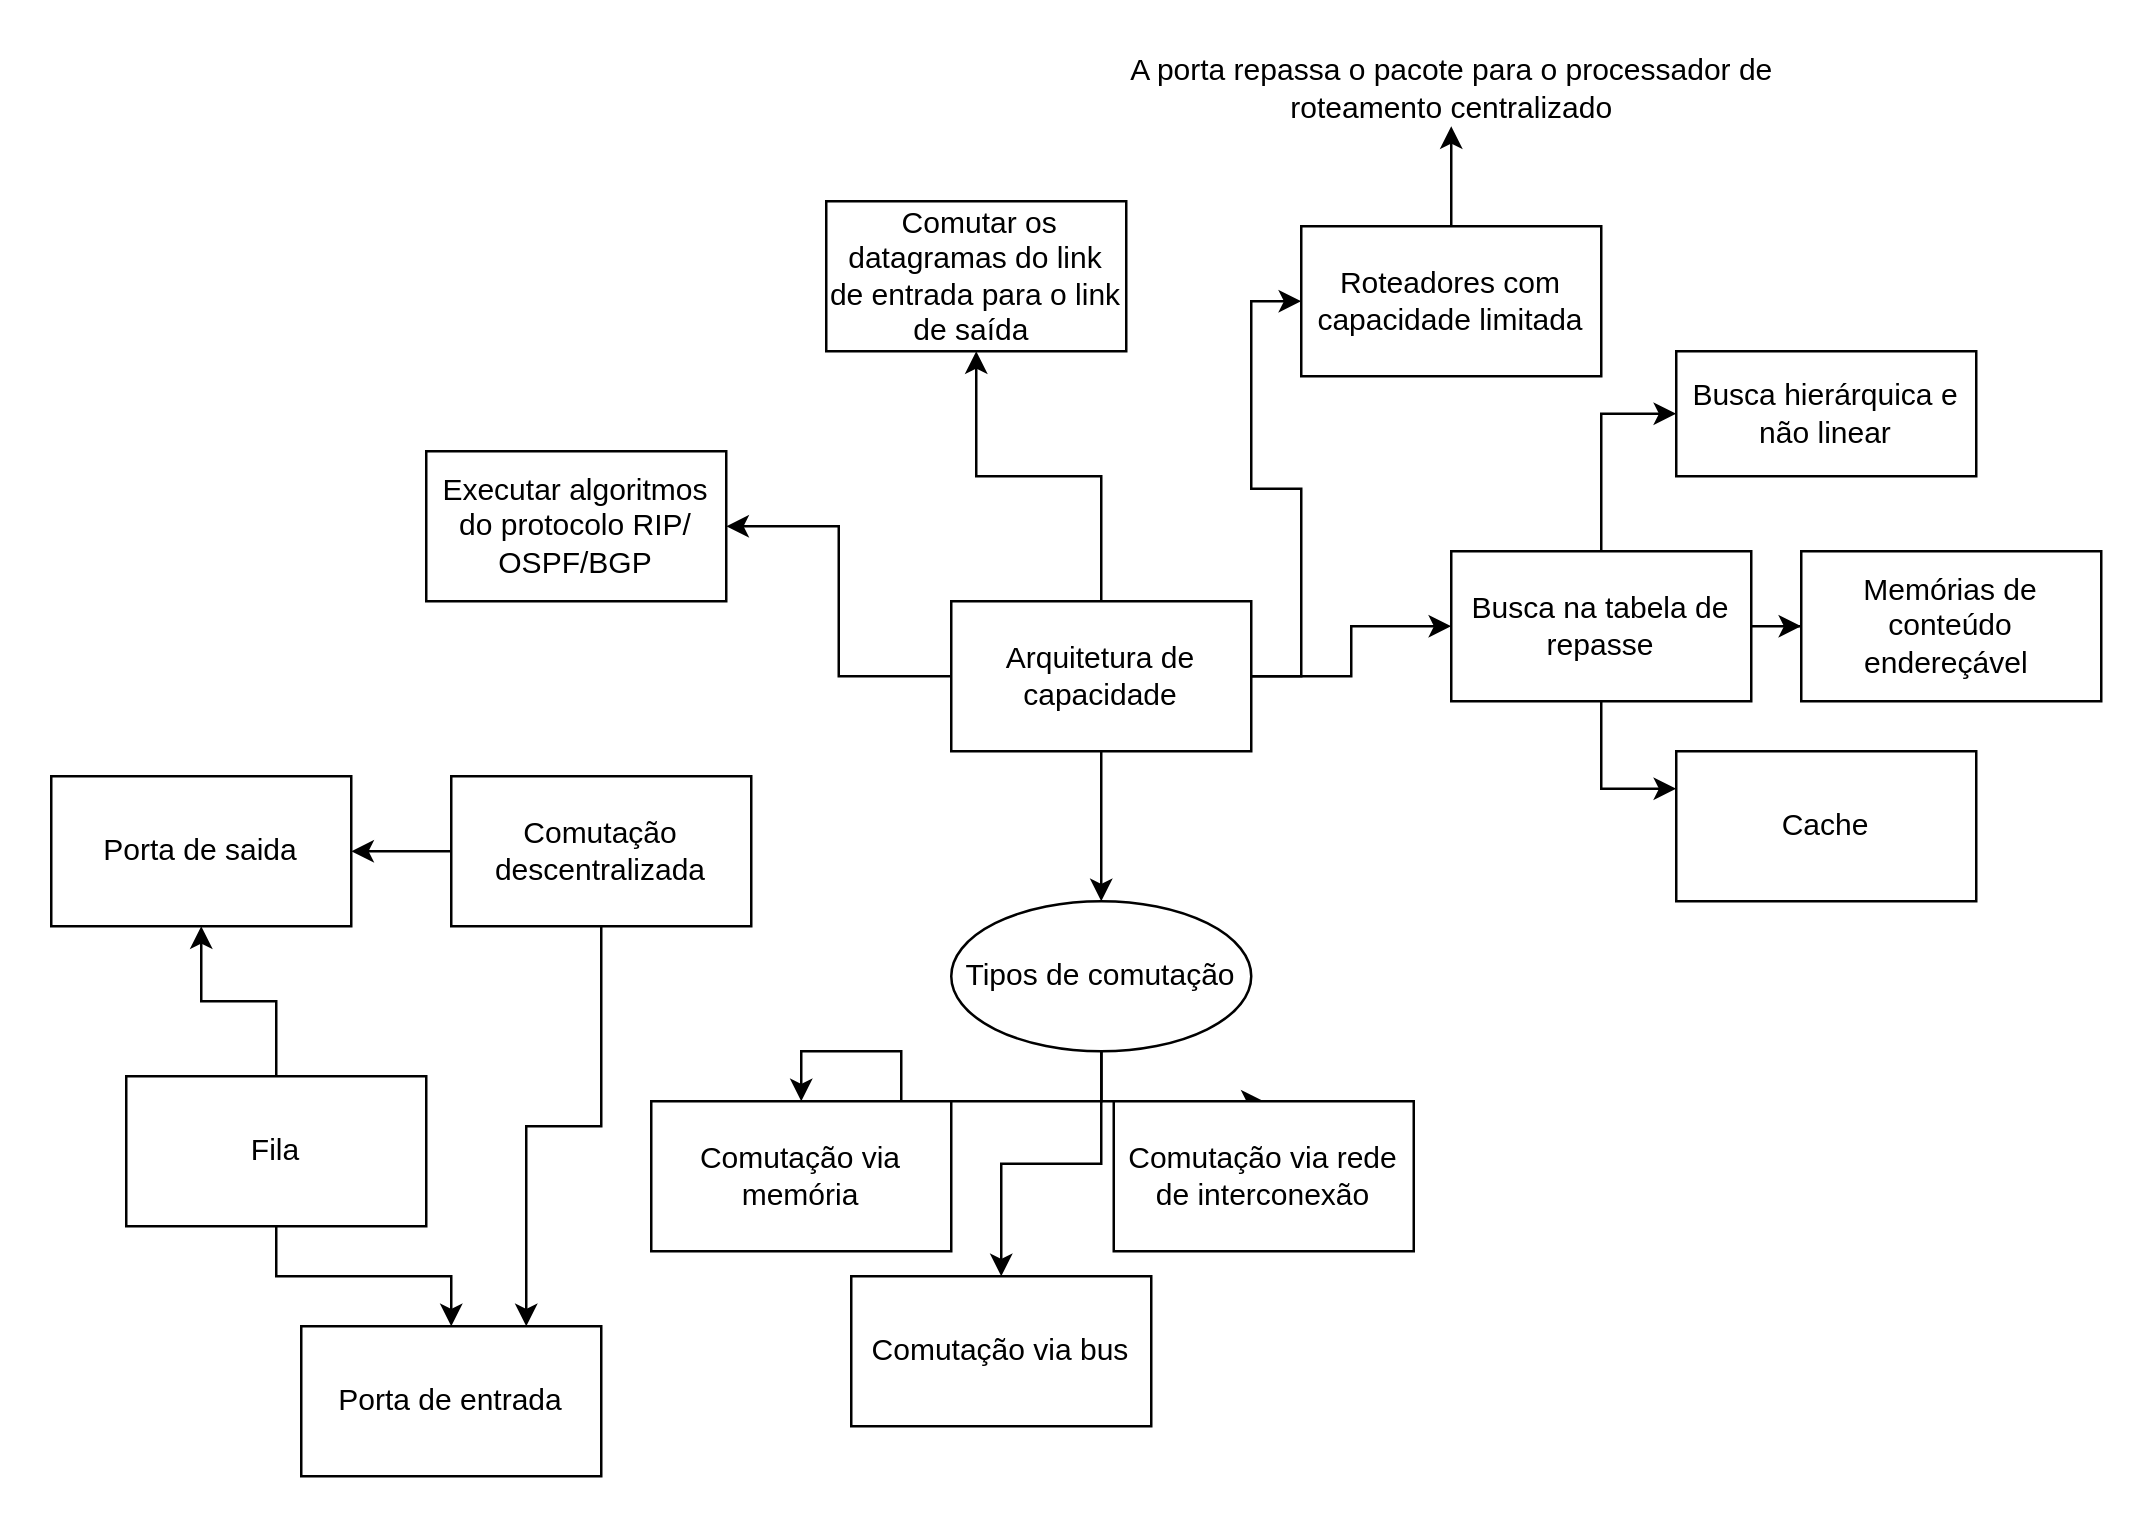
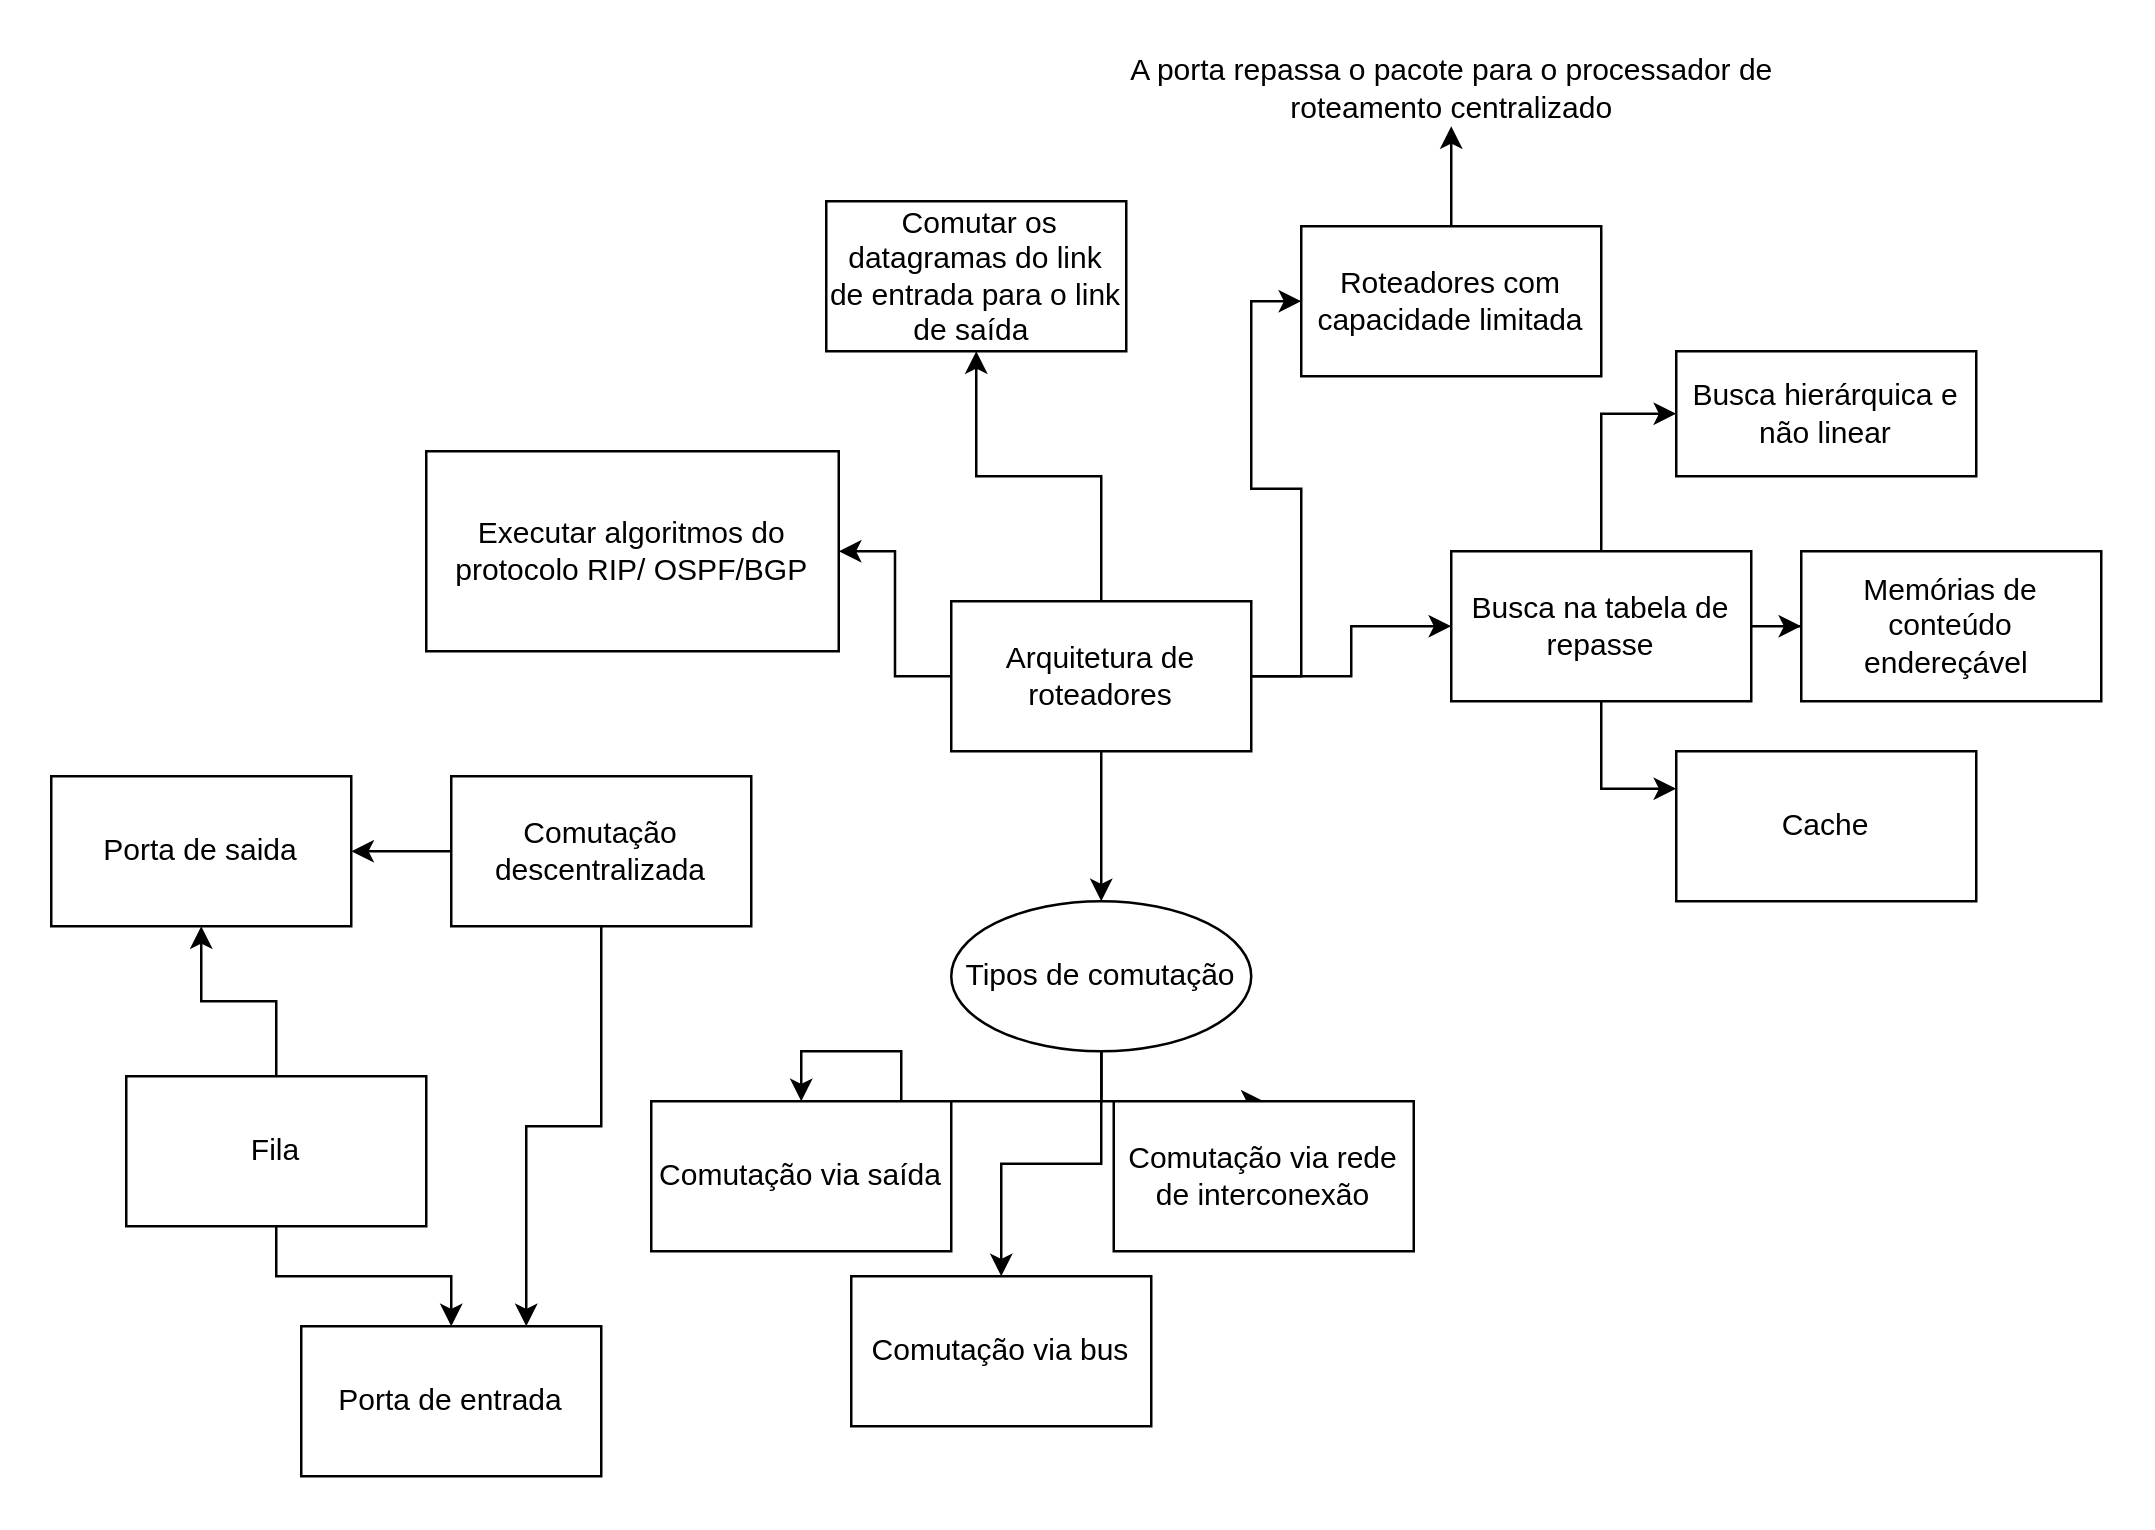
node "Executar algoritmos do protocolo RIP/ OSPF/BGP": size 300x150 -> 413x200
node "Arquitetura de capacidade": label "Arquitetura de capacidade" -> "Arquitetura de roteadores"
node "Comutação via memória": label "Comutação via memória" -> "Comutação via saída"
